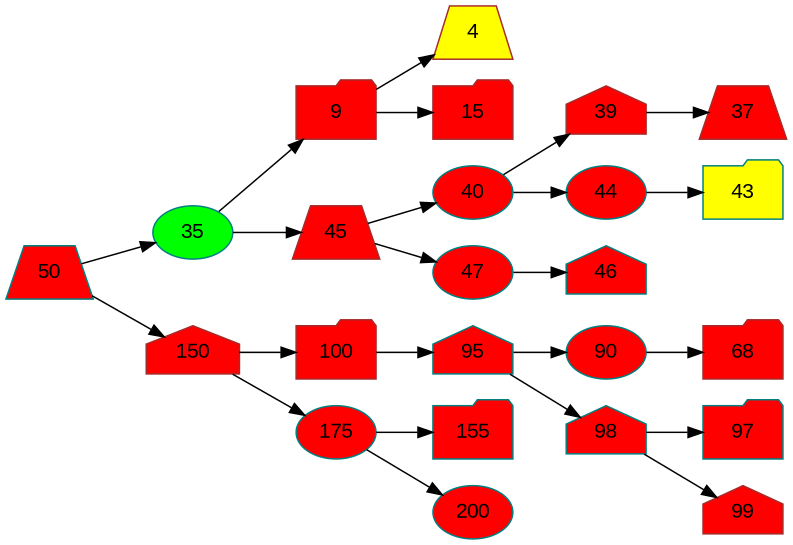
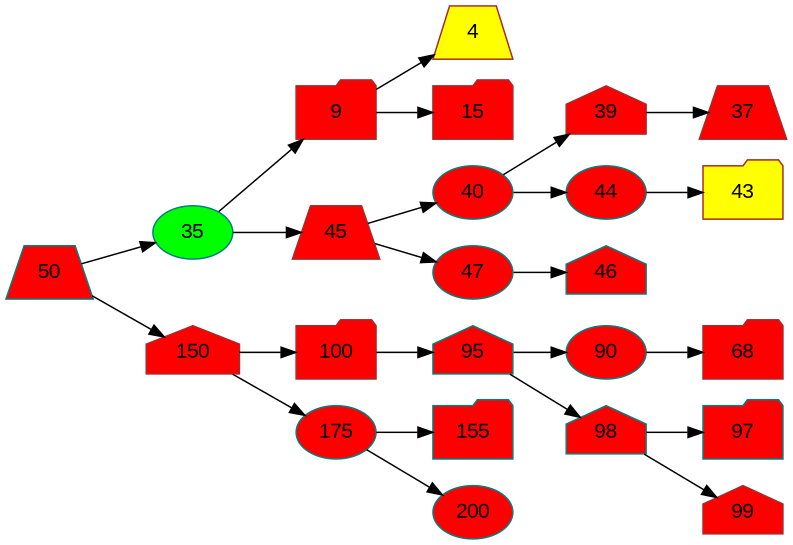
node "43": color teal -> brown
